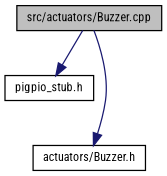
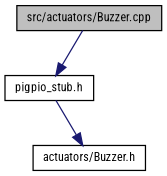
edge "src/actuators/Buzzer.cpp" -> "actuators/Buzzer.h": now "pigpio_stub.h" -> "actuators/Buzzer.h"
